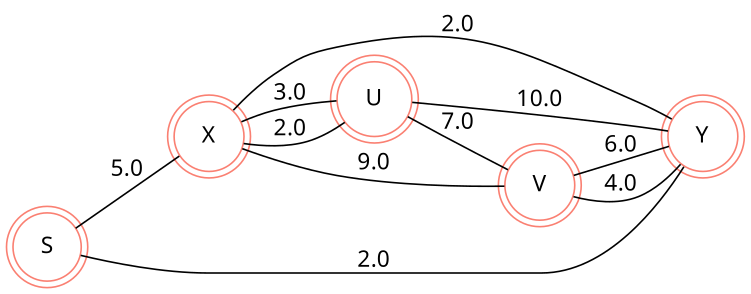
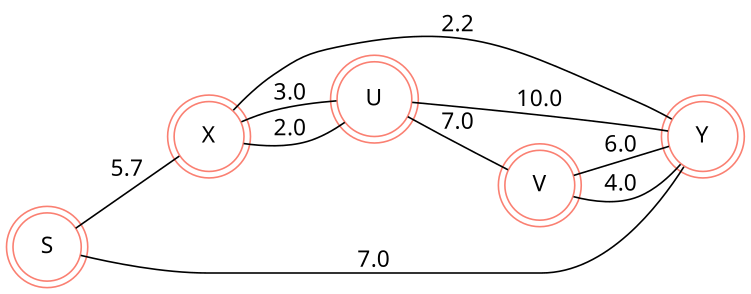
edge "X" -- "Y": label "2.0" -> "2.2"
edge "X" -- "S": label "5.0" -> "5.7"
edge "X" -- "V": removed, label "9.0"
edge "Y" -- "S": label "2.0" -> "7.0"
